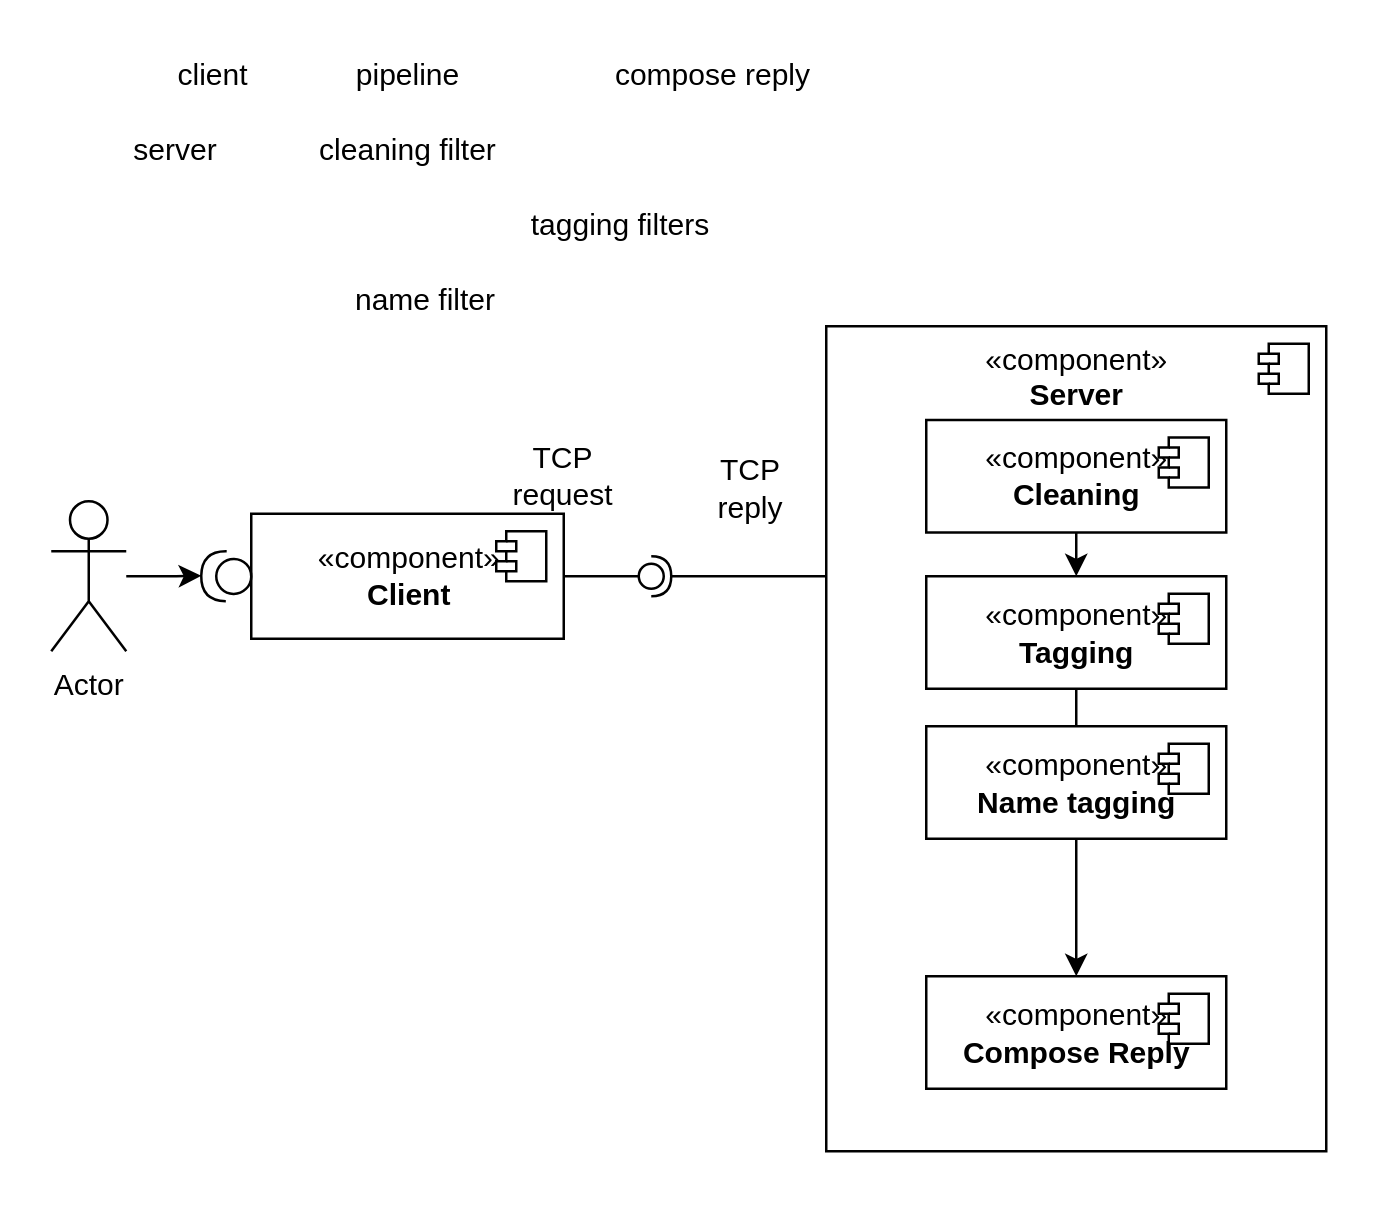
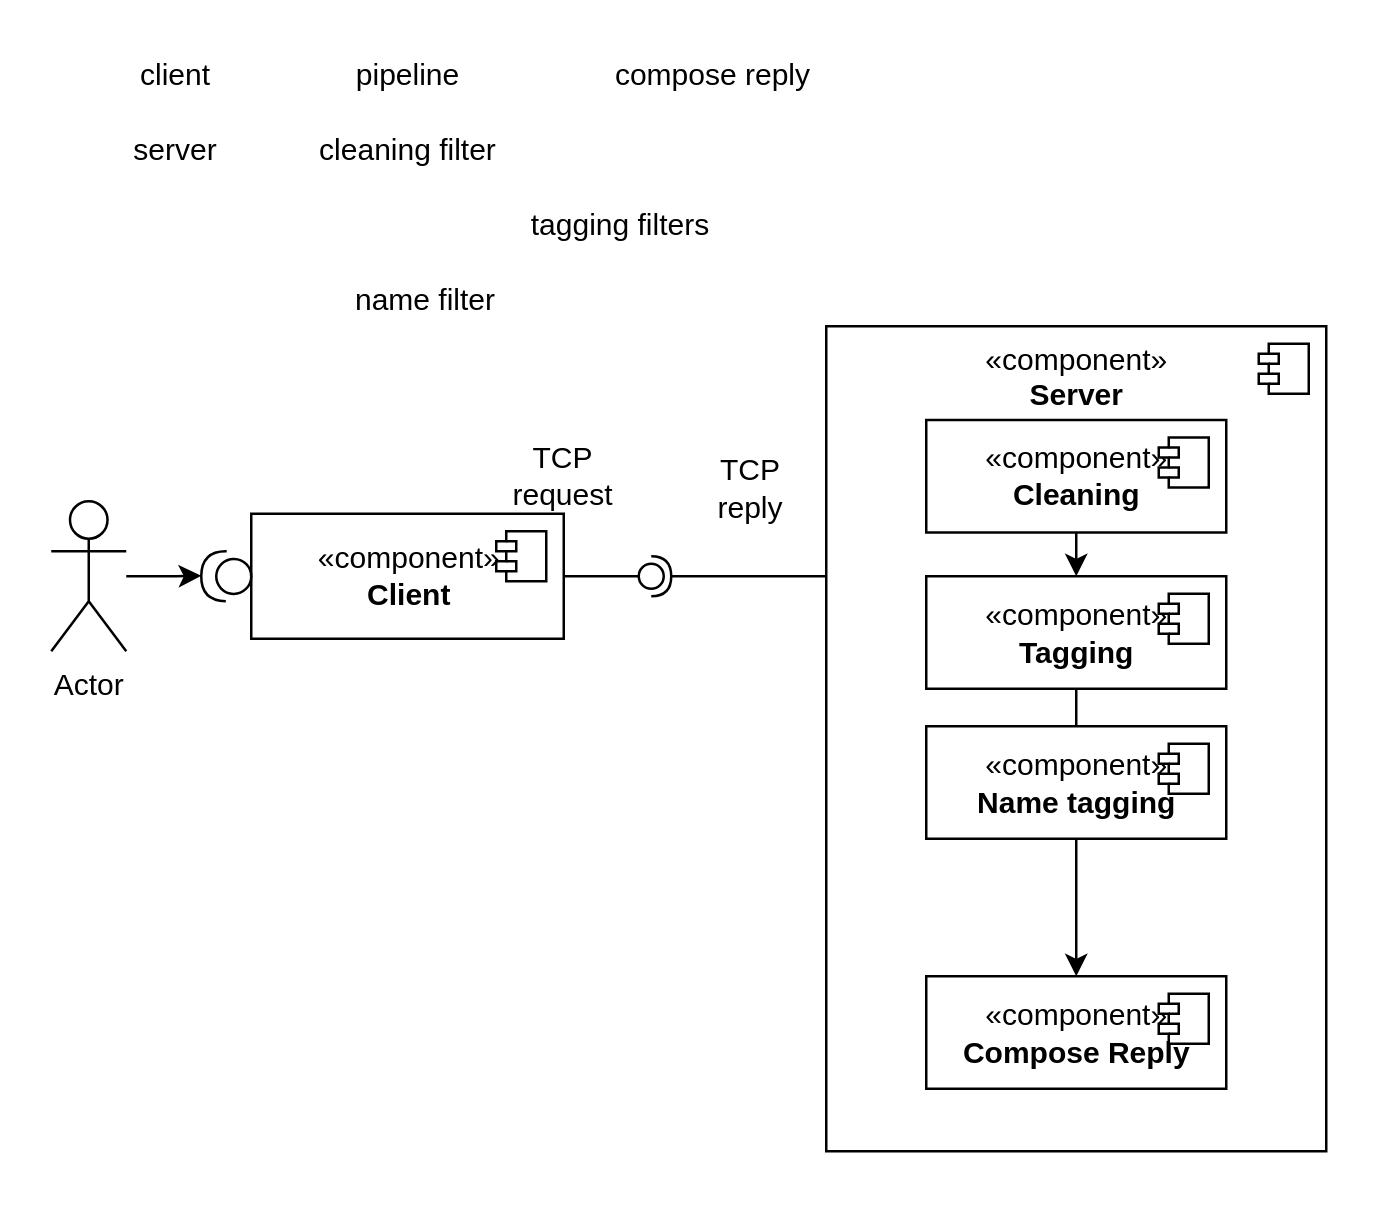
node "client": moved (214, 76) -> (176, 76)
